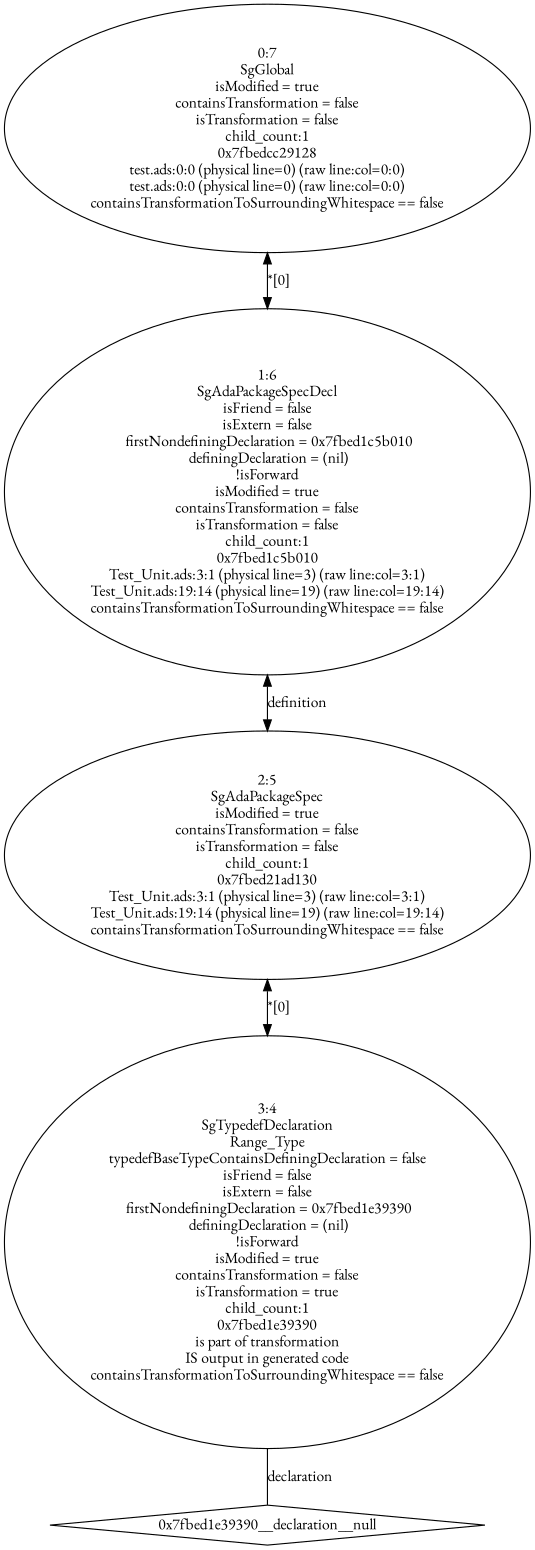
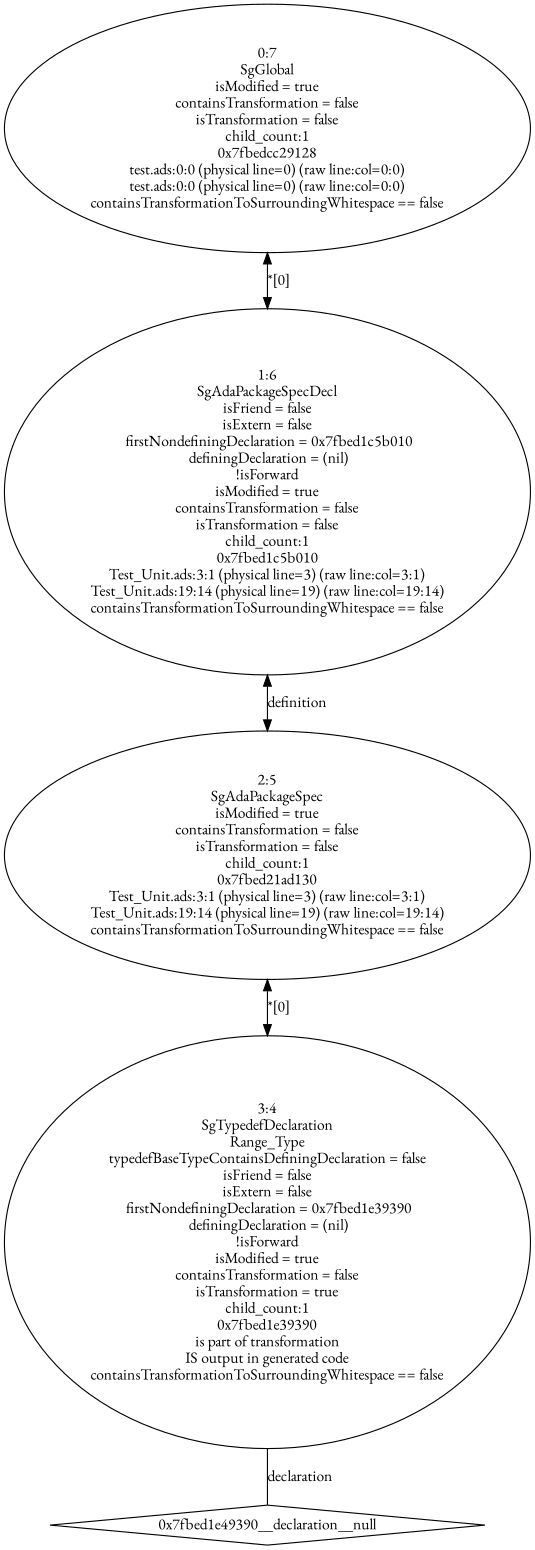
node "0x7fbed1e39390__declaration__null": label "0x7fbed1e39390__declaration__null" -> "0x7fbed1e49390__declaration__null"
